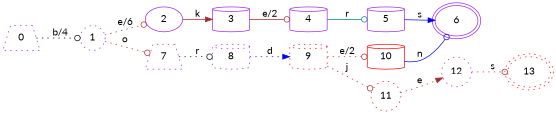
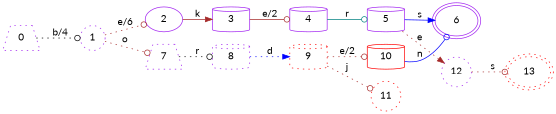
edge "11" -> "12": now "5" -> "12"
